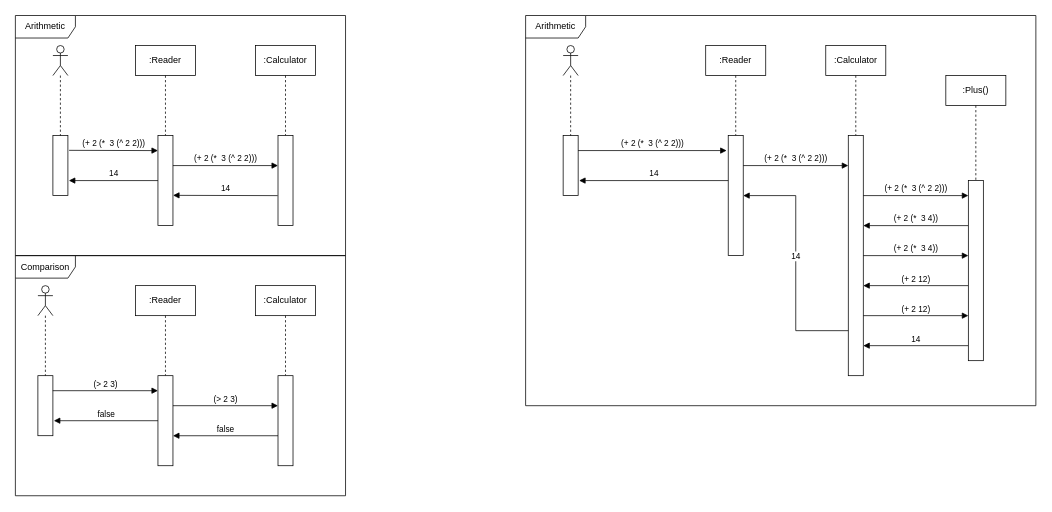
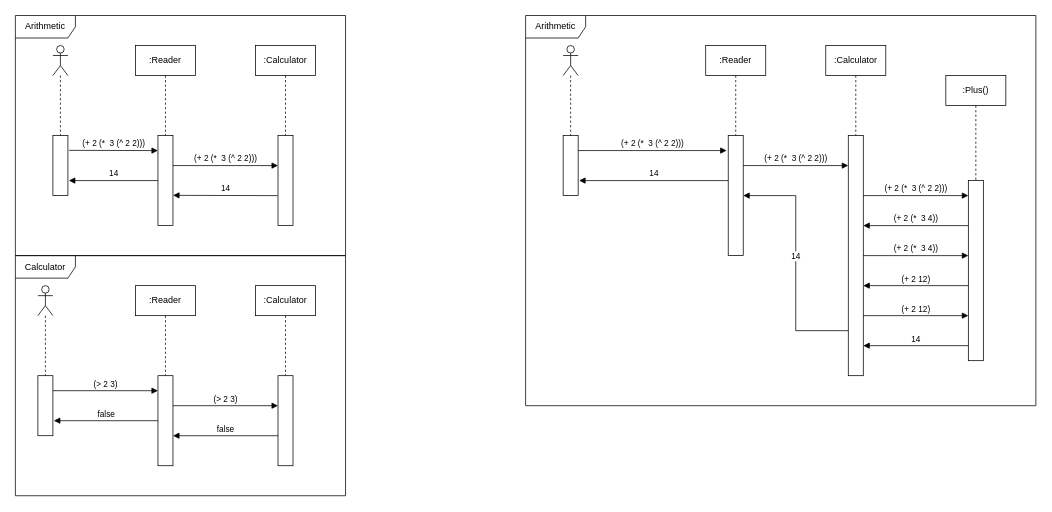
node "Comparison": label "Comparison" -> "Calculator"
